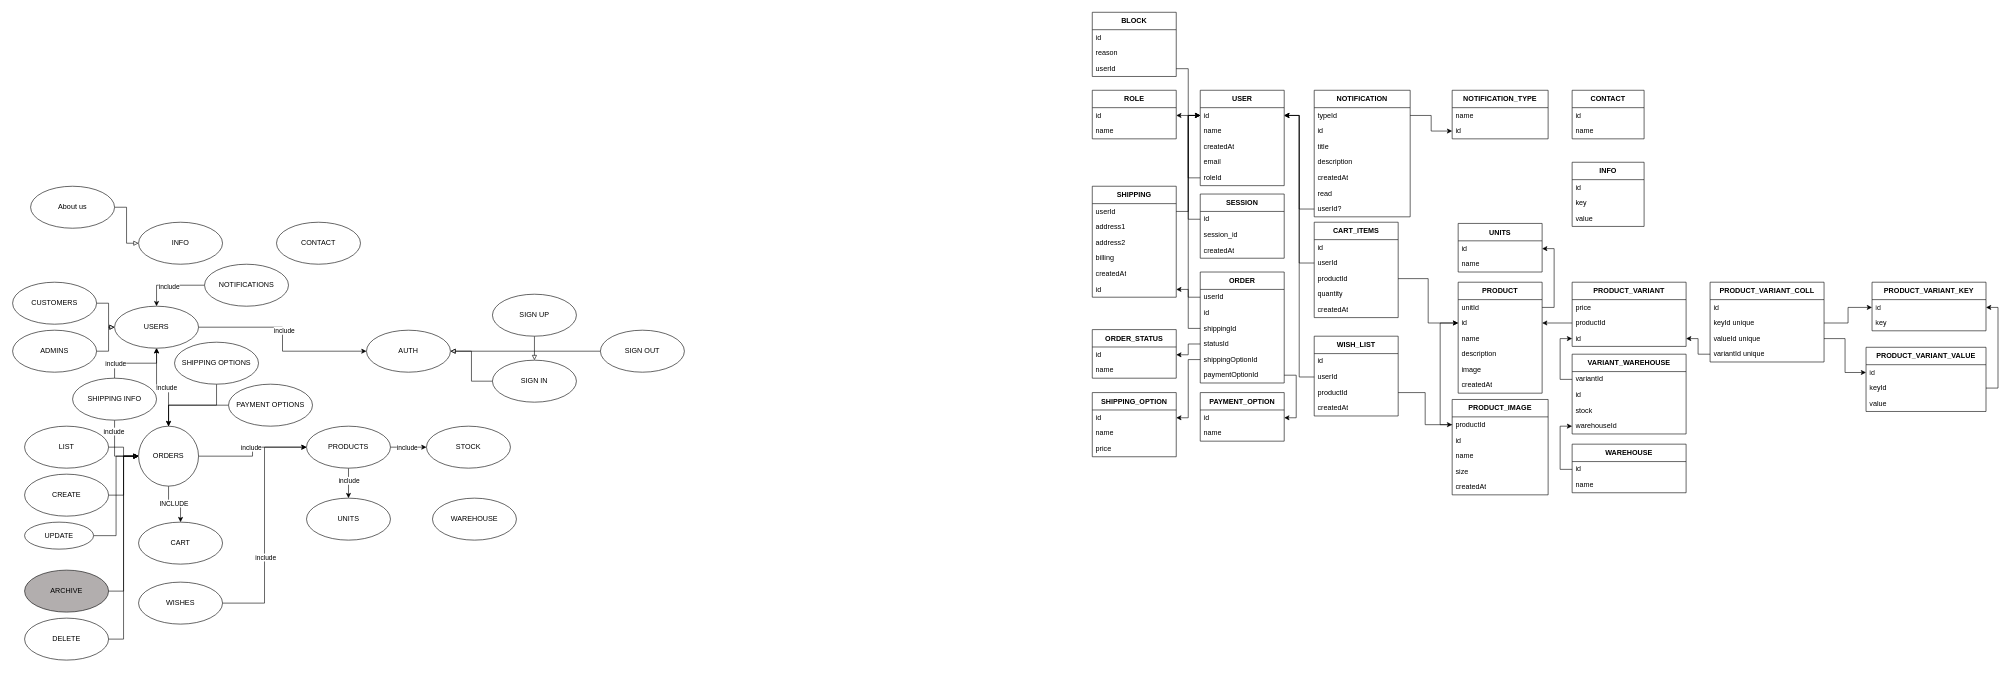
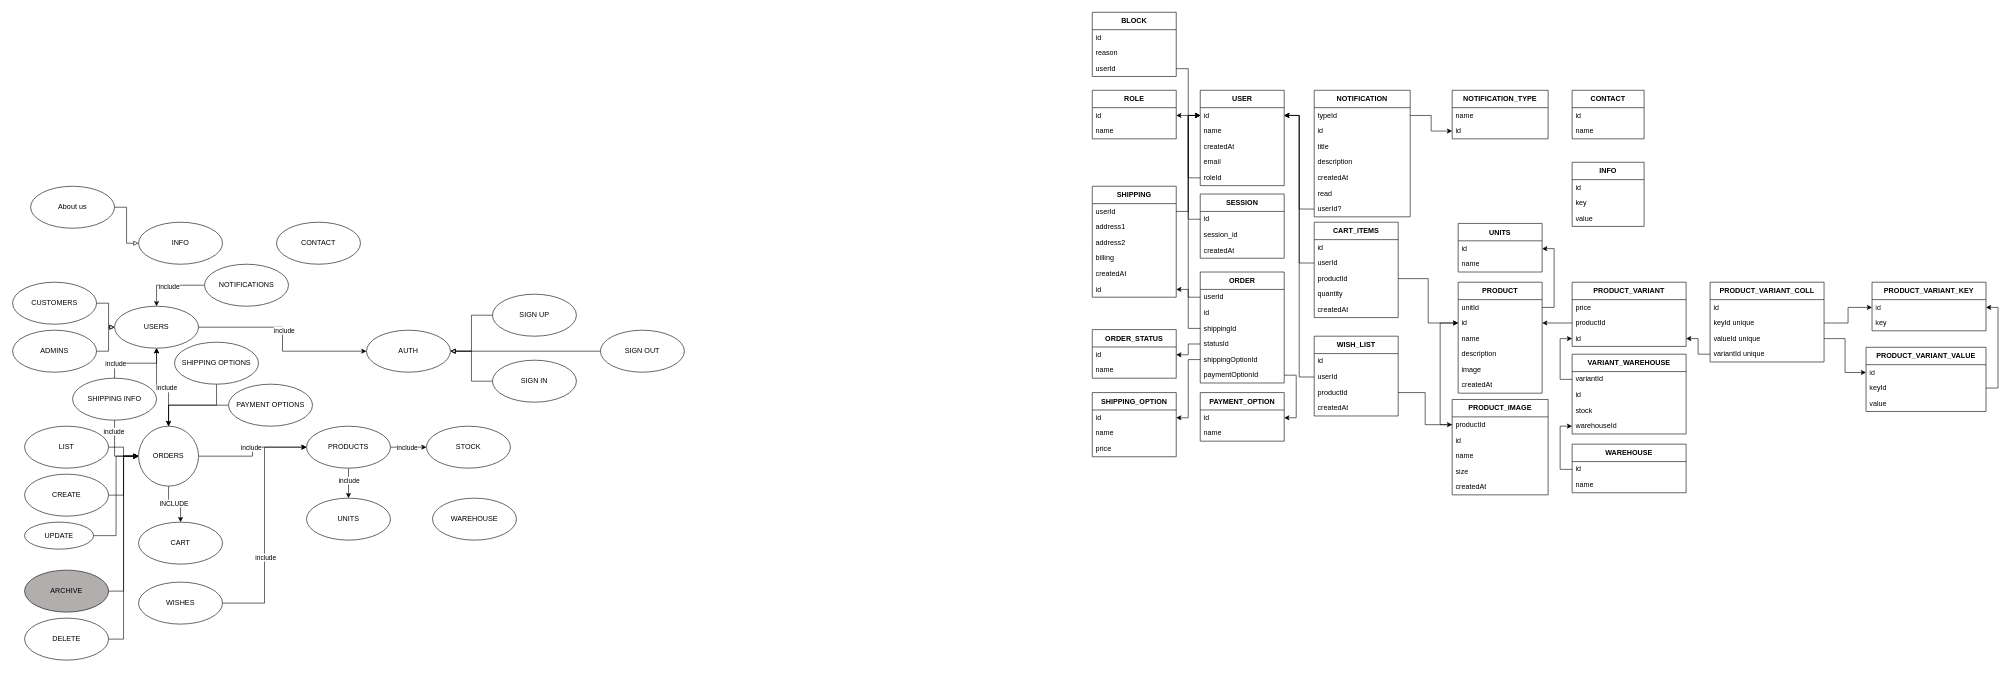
edge "SIGN UP" -> "SIGN IN": now "SIGN UP" -> "AUTH"
